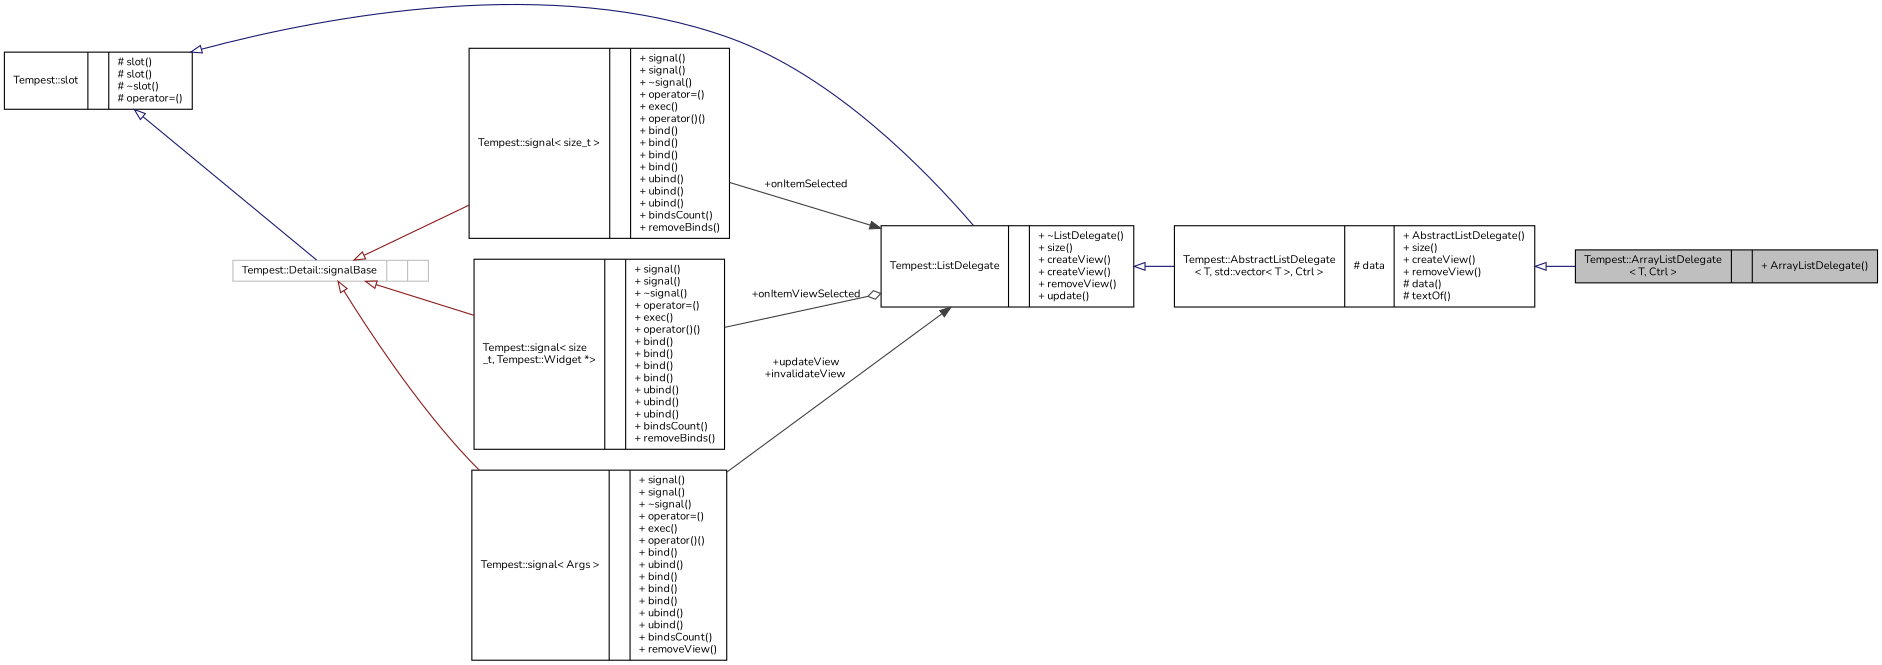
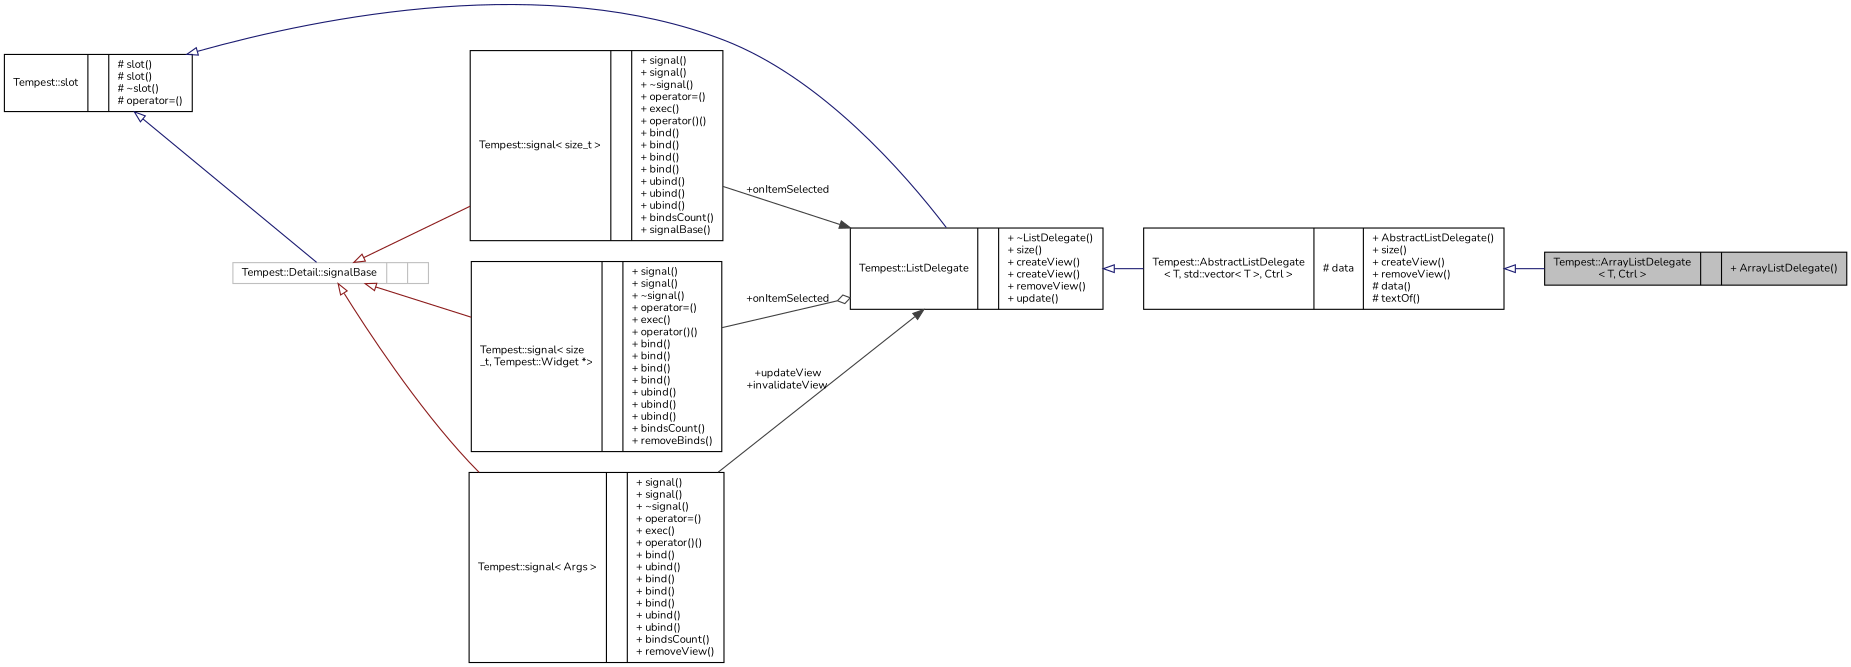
node "Tempest::signal< size_t >": text "+ removeBinds()" -> "+ signalBase()"
edge "Tempest::signal< size" -> "Tempest::ListDelegate": label " +onItemViewSelected" -> " +onItemSelected"
